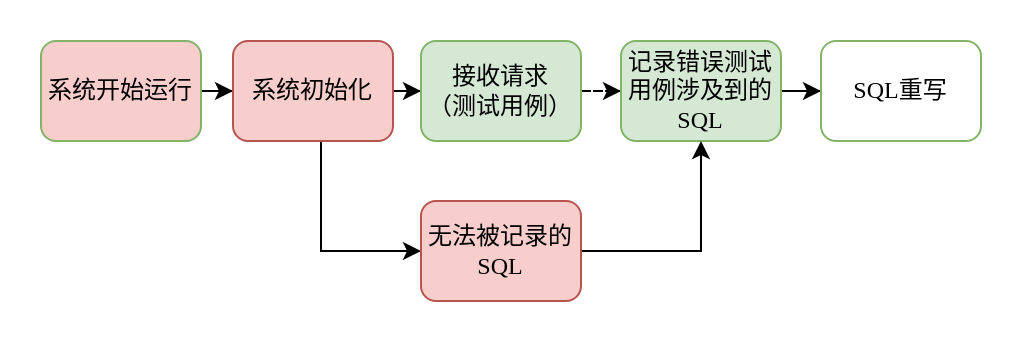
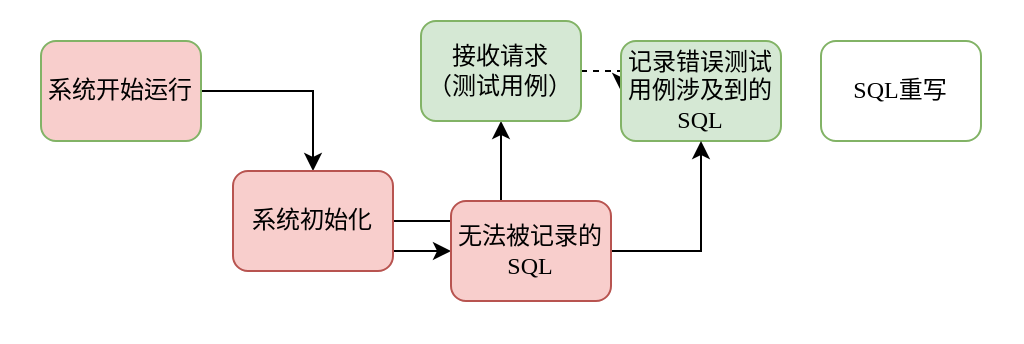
node "系统初始化": moved (313, 91) -> (313, 221)
node "接收请求 （测试用例）": moved (501, 91) -> (501, 71)
edge "记录错误测试用例涉及到的SQL" -> "SQL重写": removed
node "无法被记录的SQL": moved (501, 251) -> (531, 251)
